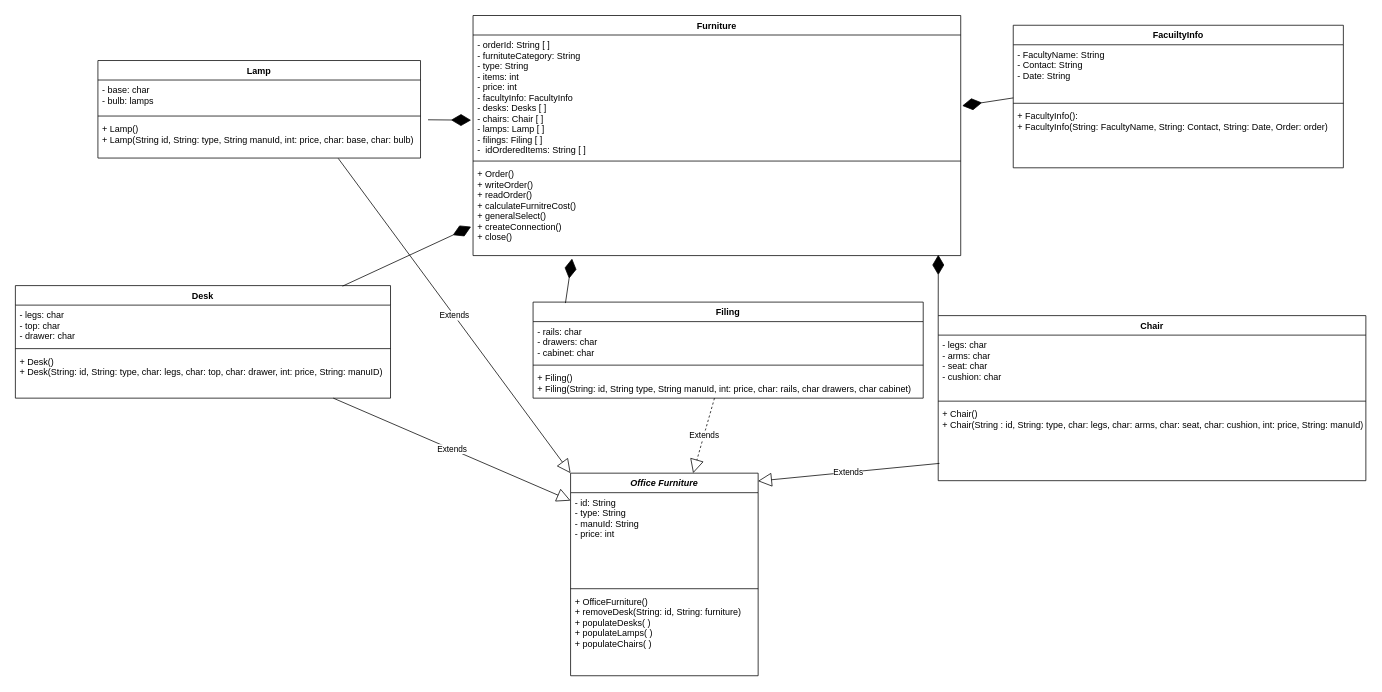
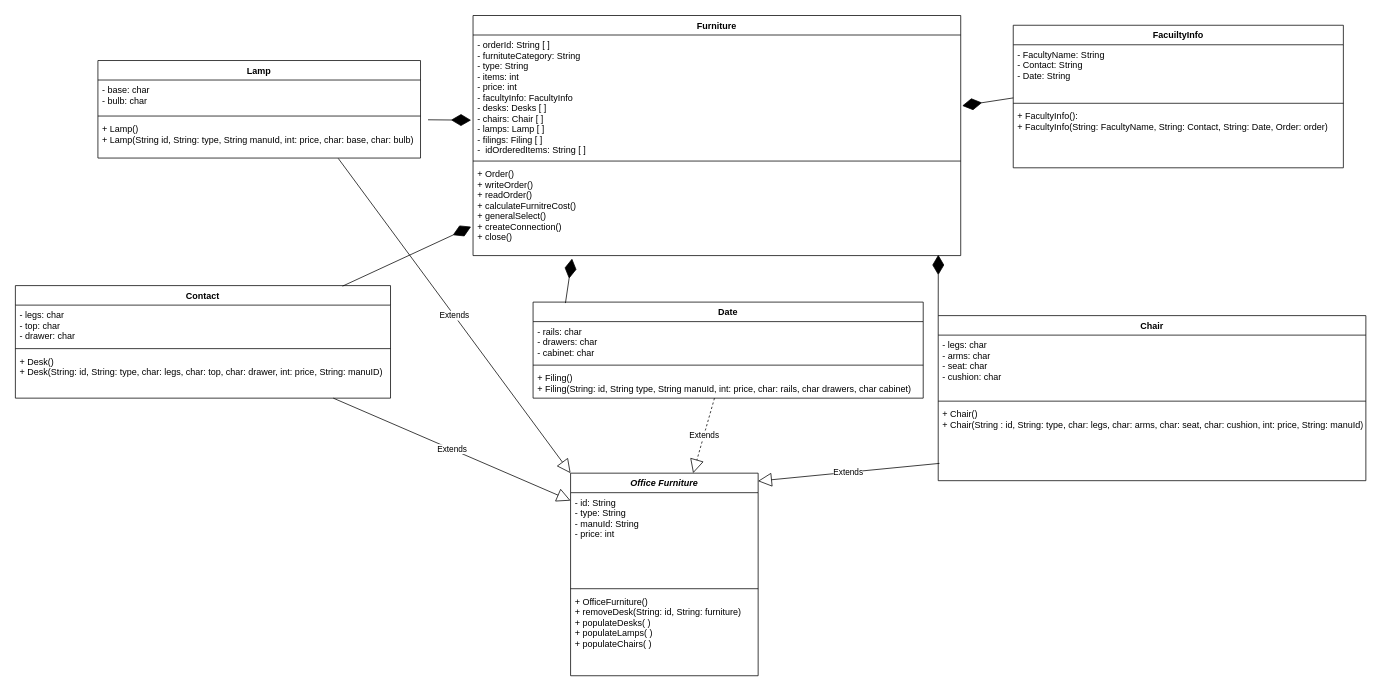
node "- base: char - bulb: lamps": label "- base: char - bulb: lamps" -> "- base: char - bulb: char"
node "Desk": label "Desk" -> "Contact"
node "Filing": label "Filing" -> "Date"
